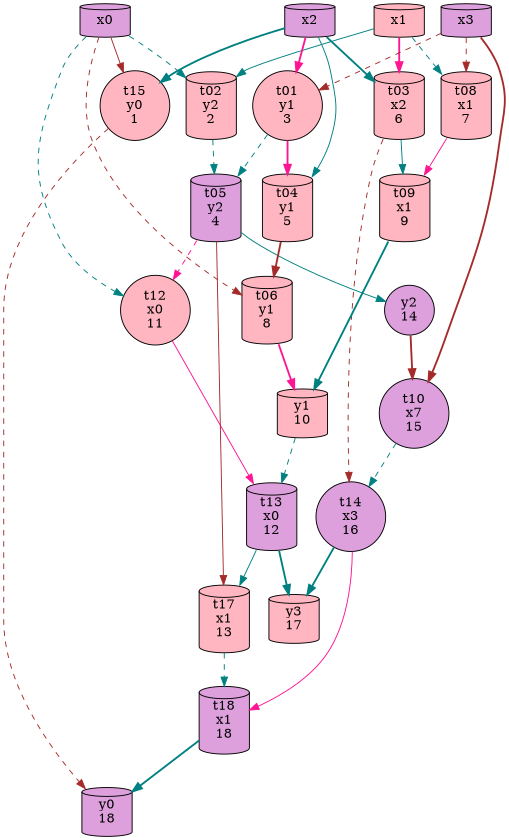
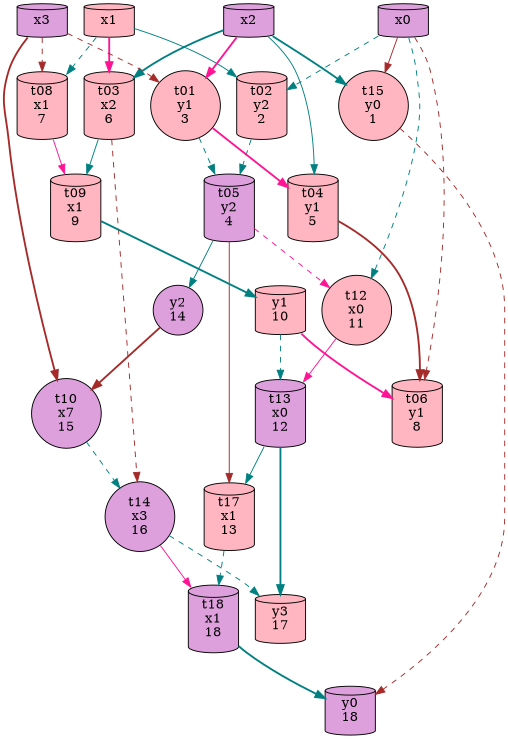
edge "t06 y1 8" -> "y1 10": reversed
edge "t14 x3 16" -> "y3 17": style bold -> dashed
